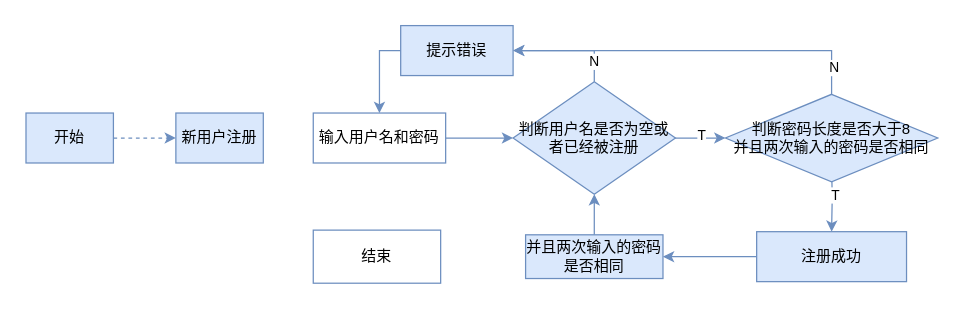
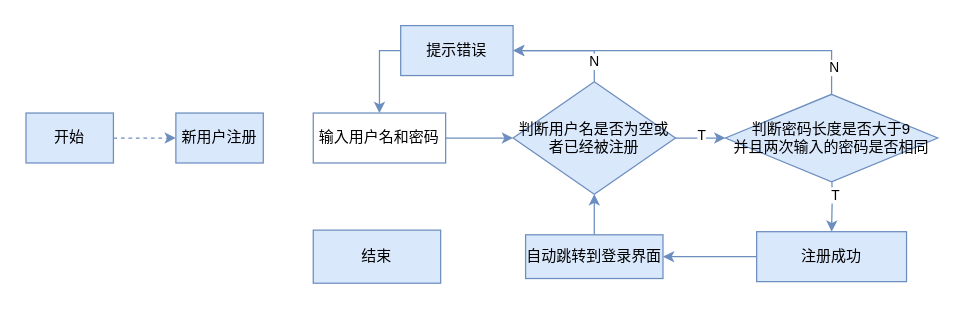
node "判断密码长度是否大于8 并且两次输入的密码是否相同": label "判断密码长度是否大于8 并且两次输入的密码是否相同" -> "判断密码长度是否大于9 并且两次输入的密码是否相同"
node "结束": fillcolor #ffffff -> #dae8fc
node "并且两次输入的密码是否相同": label "并且两次输入的密码是否相同" -> "自动跳转到登录界面"
